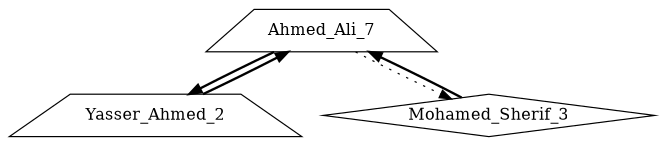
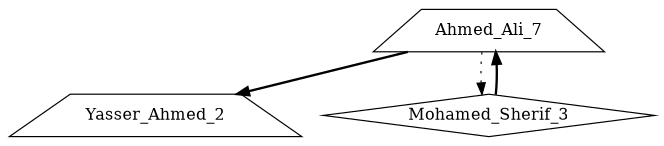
edge "Yasser_Ahmed_2" -> "Ahmed_Ali_7": removed
